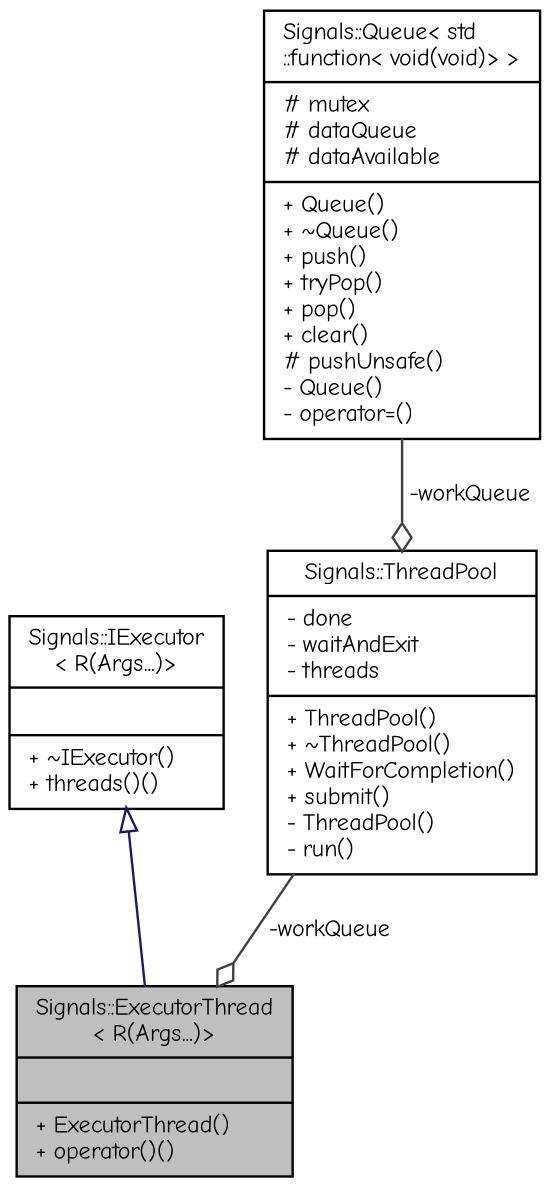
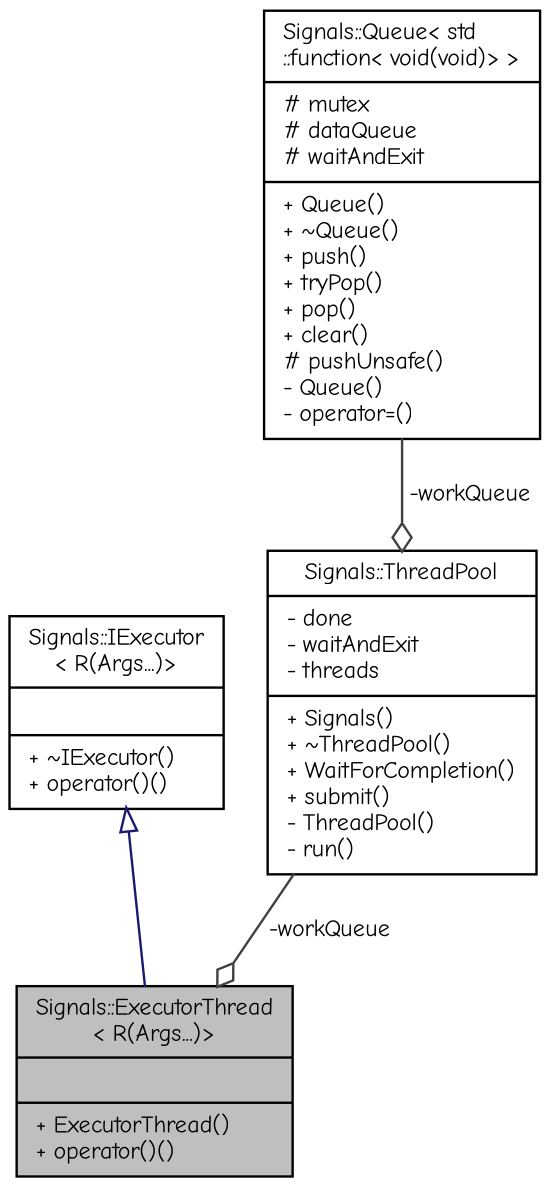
node "Signals::Queue< std": text "# dataAvailable" -> "# waitAndExit"
node "Signals::ThreadPool": text "+ ThreadPool()" -> "+ Signals()"
node "Signals::IExecutor": text "+ threads()()" -> "+ operator()()"
